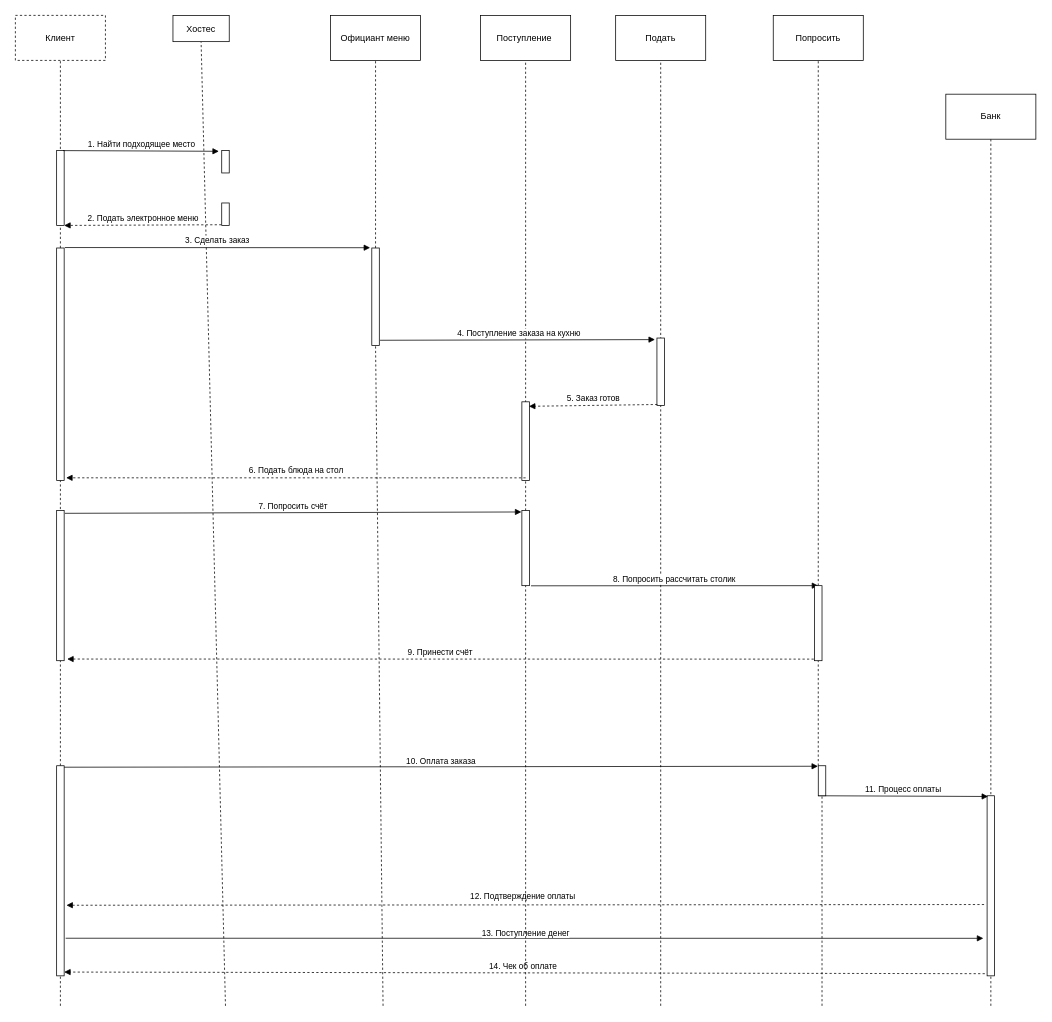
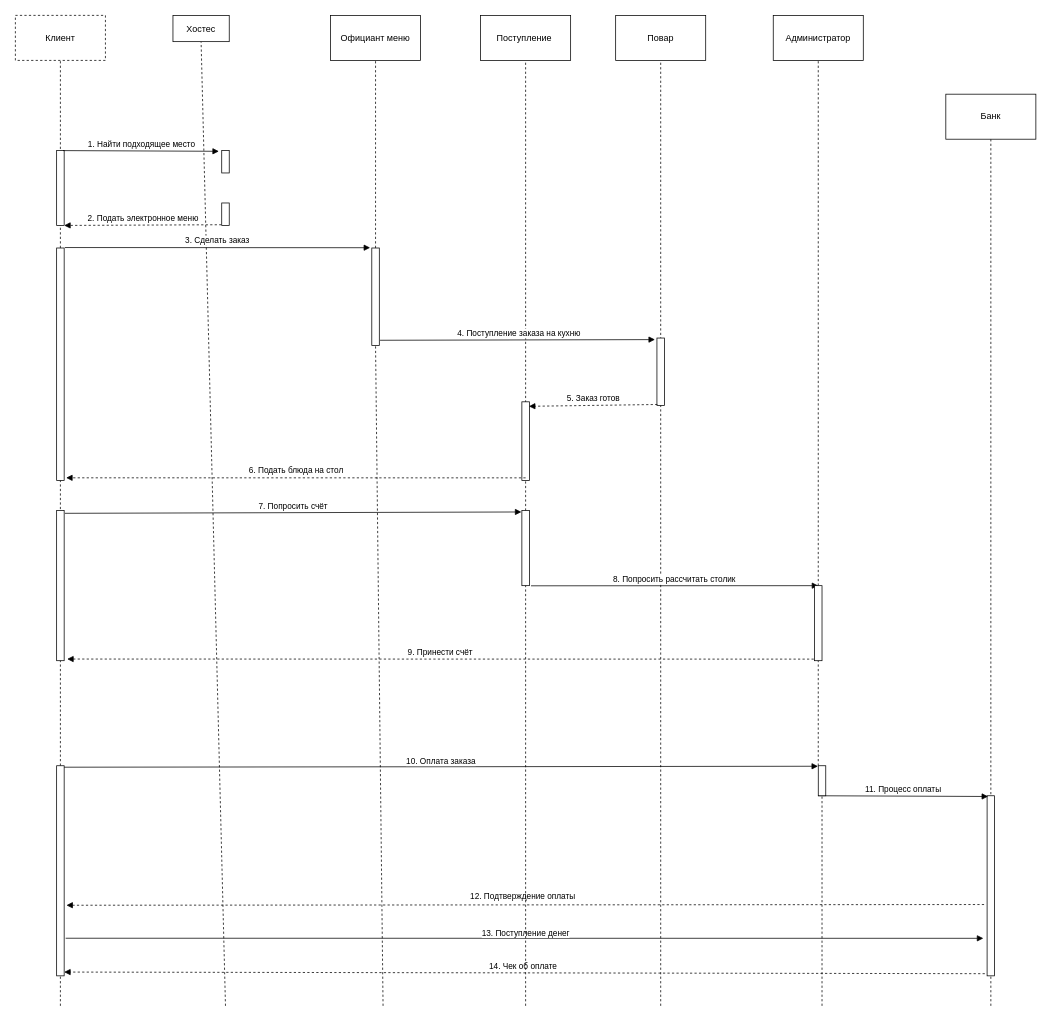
node "Подать": label "Подать" -> "Повар"
node "Попросить": label "Попросить" -> "Администратор"
